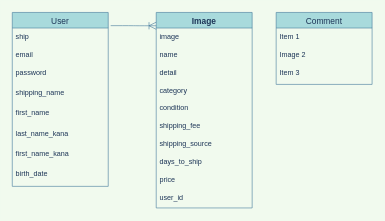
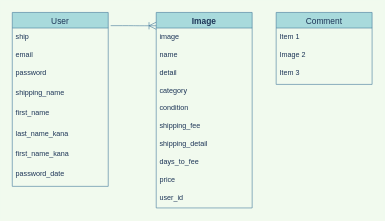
node "shipping_source": label "shipping_source" -> "shipping_detail"
node "days_to_ship": label "days_to_ship" -> "days_to_fee"
node "birth_date": label "birth_date" -> "password_date"
